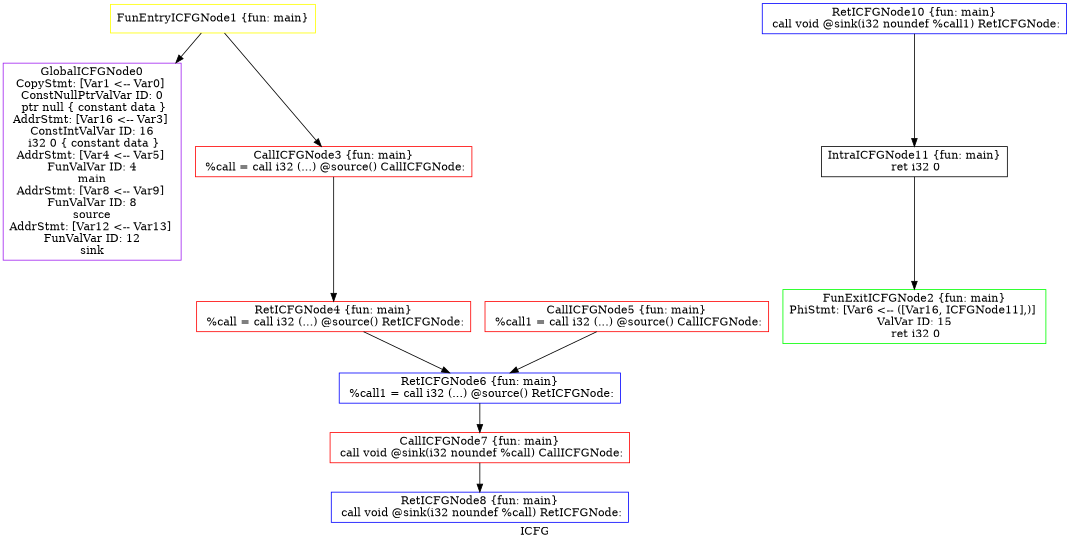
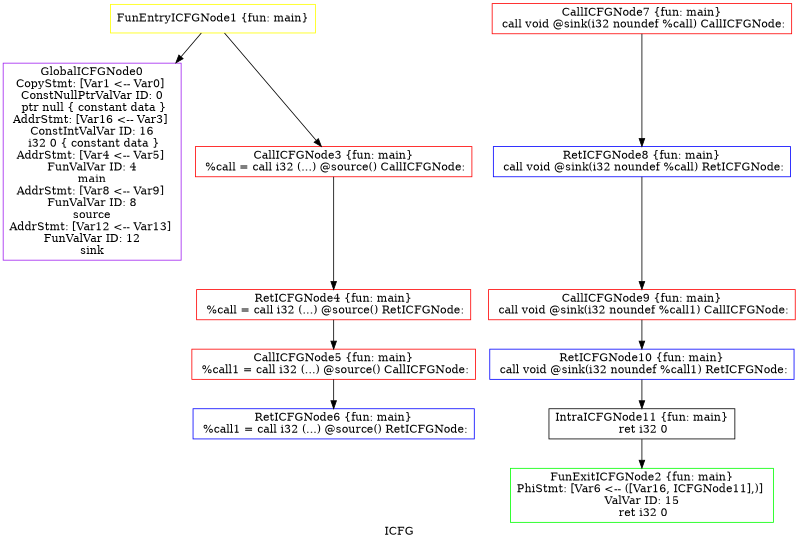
node "CallICFGNode9 {fun: main}": added
edge "RetICFGNode4 {fun: main}" -> "RetICFGNode6 {fun: main}": now "RetICFGNode4 {fun: main}" -> "CallICFGNode5 {fun: main}"
edge "RetICFGNode6 {fun: main}" -> "CallICFGNode7 {fun: main}": removed
